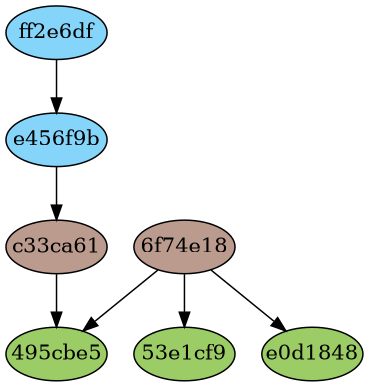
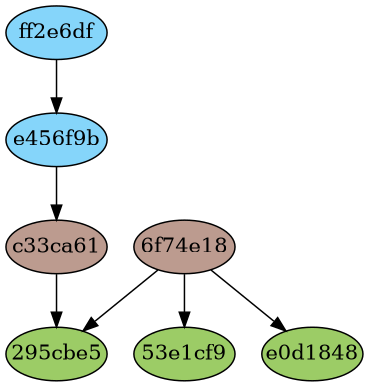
node "495cbe5": label "495cbe5" -> "295cbe5"
